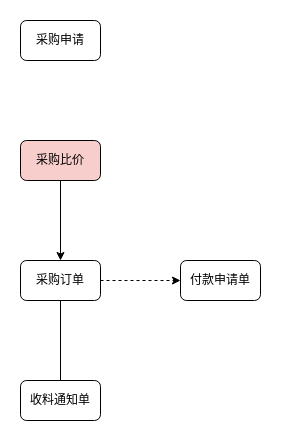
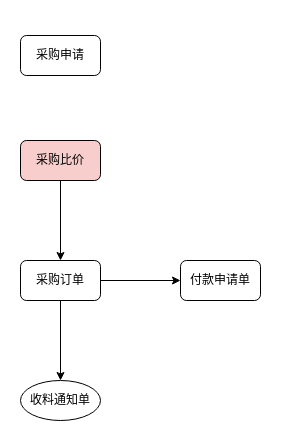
node "采购申请": moved (61, 41) -> (61, 56)
edge "采购订单" -> "付款申请单": style dashed -> solid
edge "采购订单" -- "收料通知单": arrowhead none -> classic
node "收料通知单": shape rounded rectangle -> ellipse
